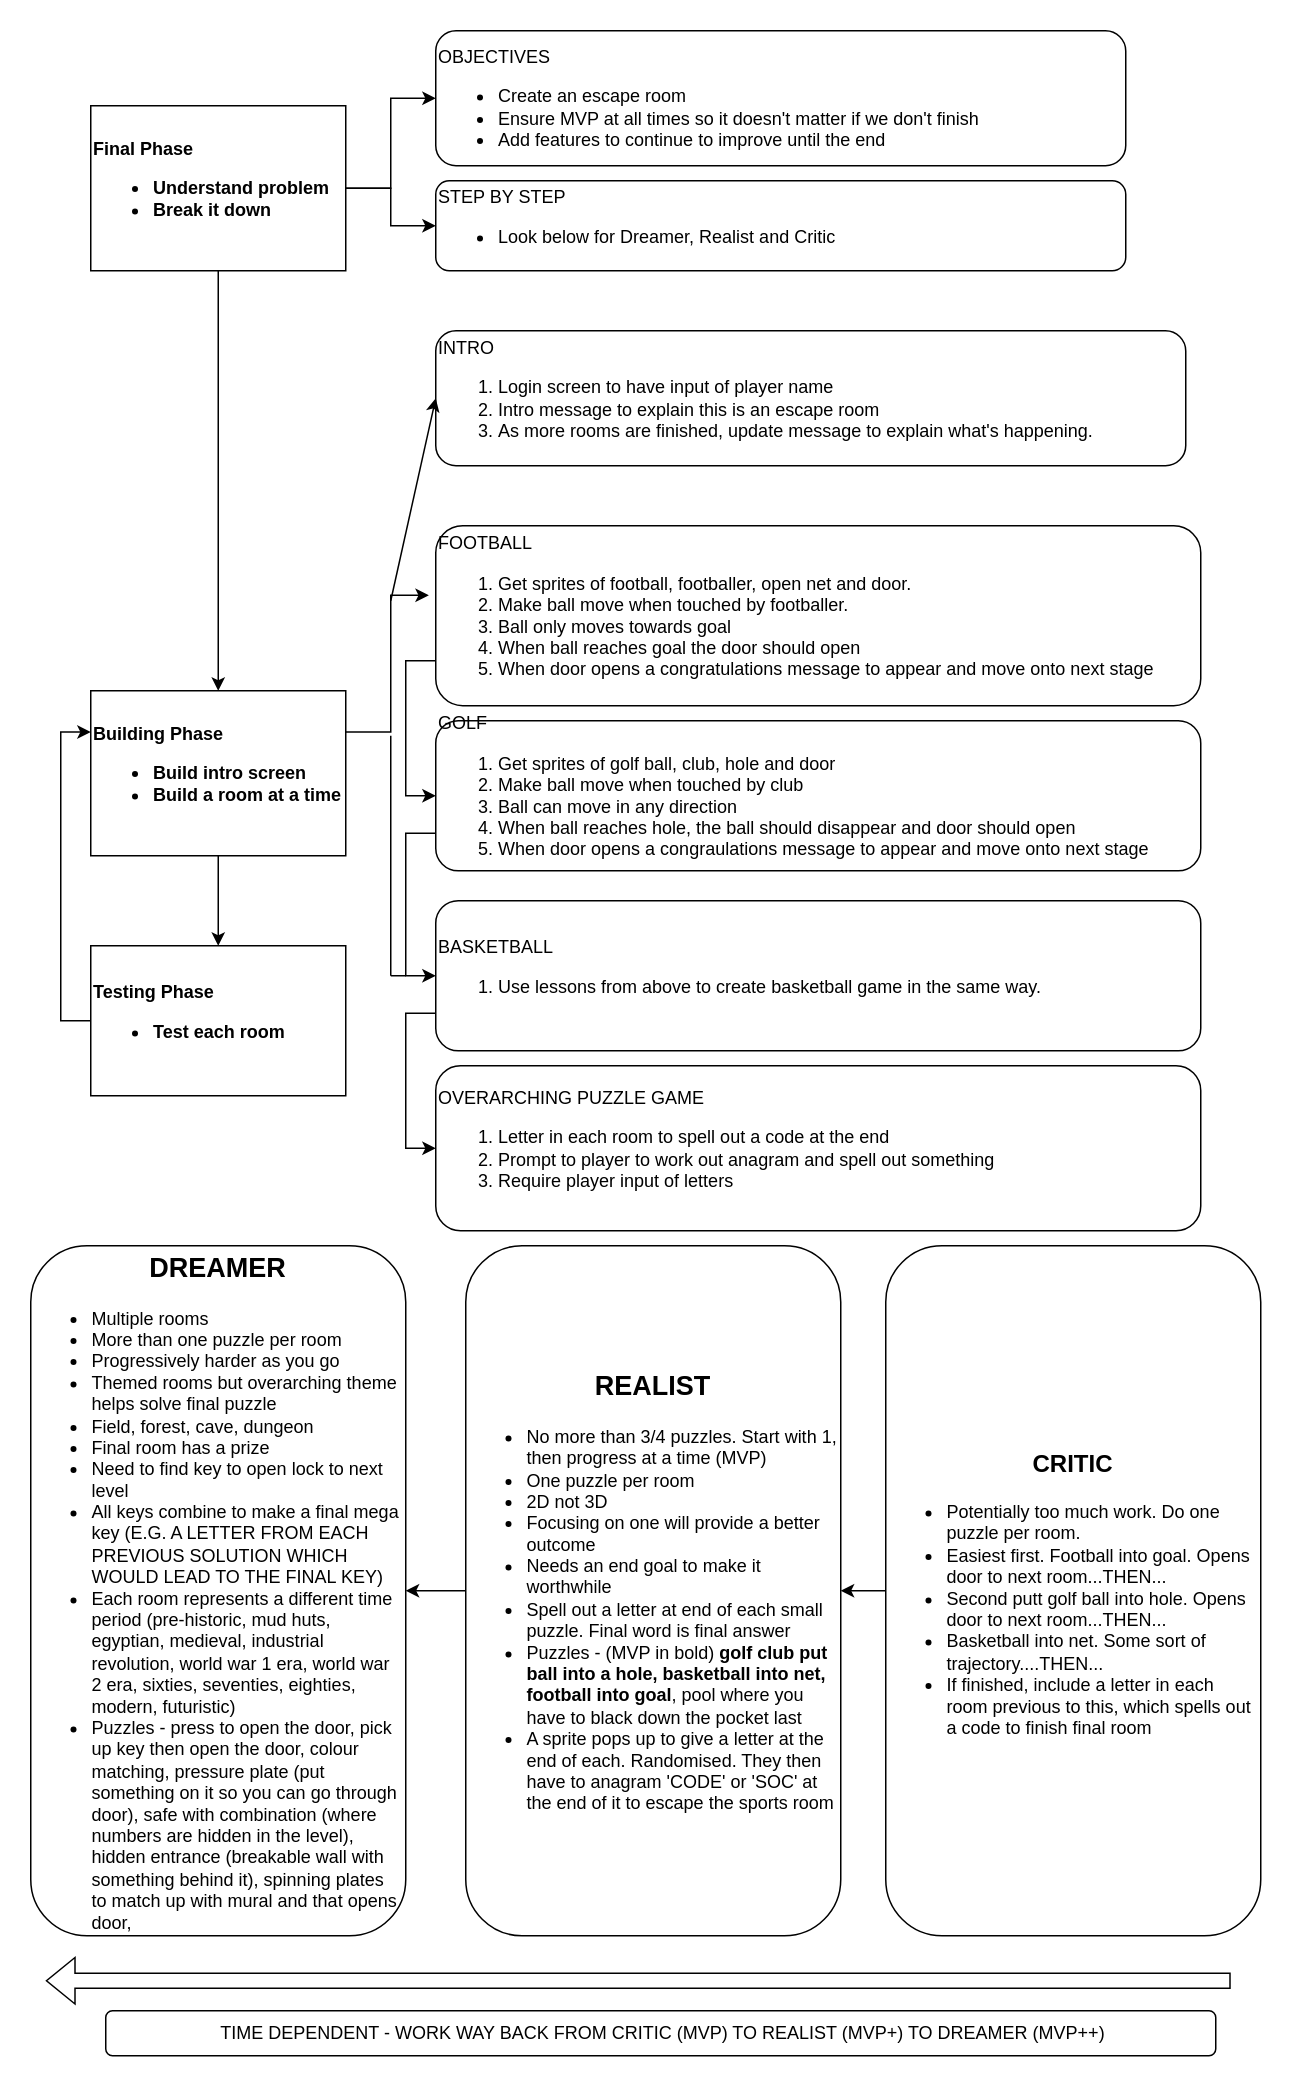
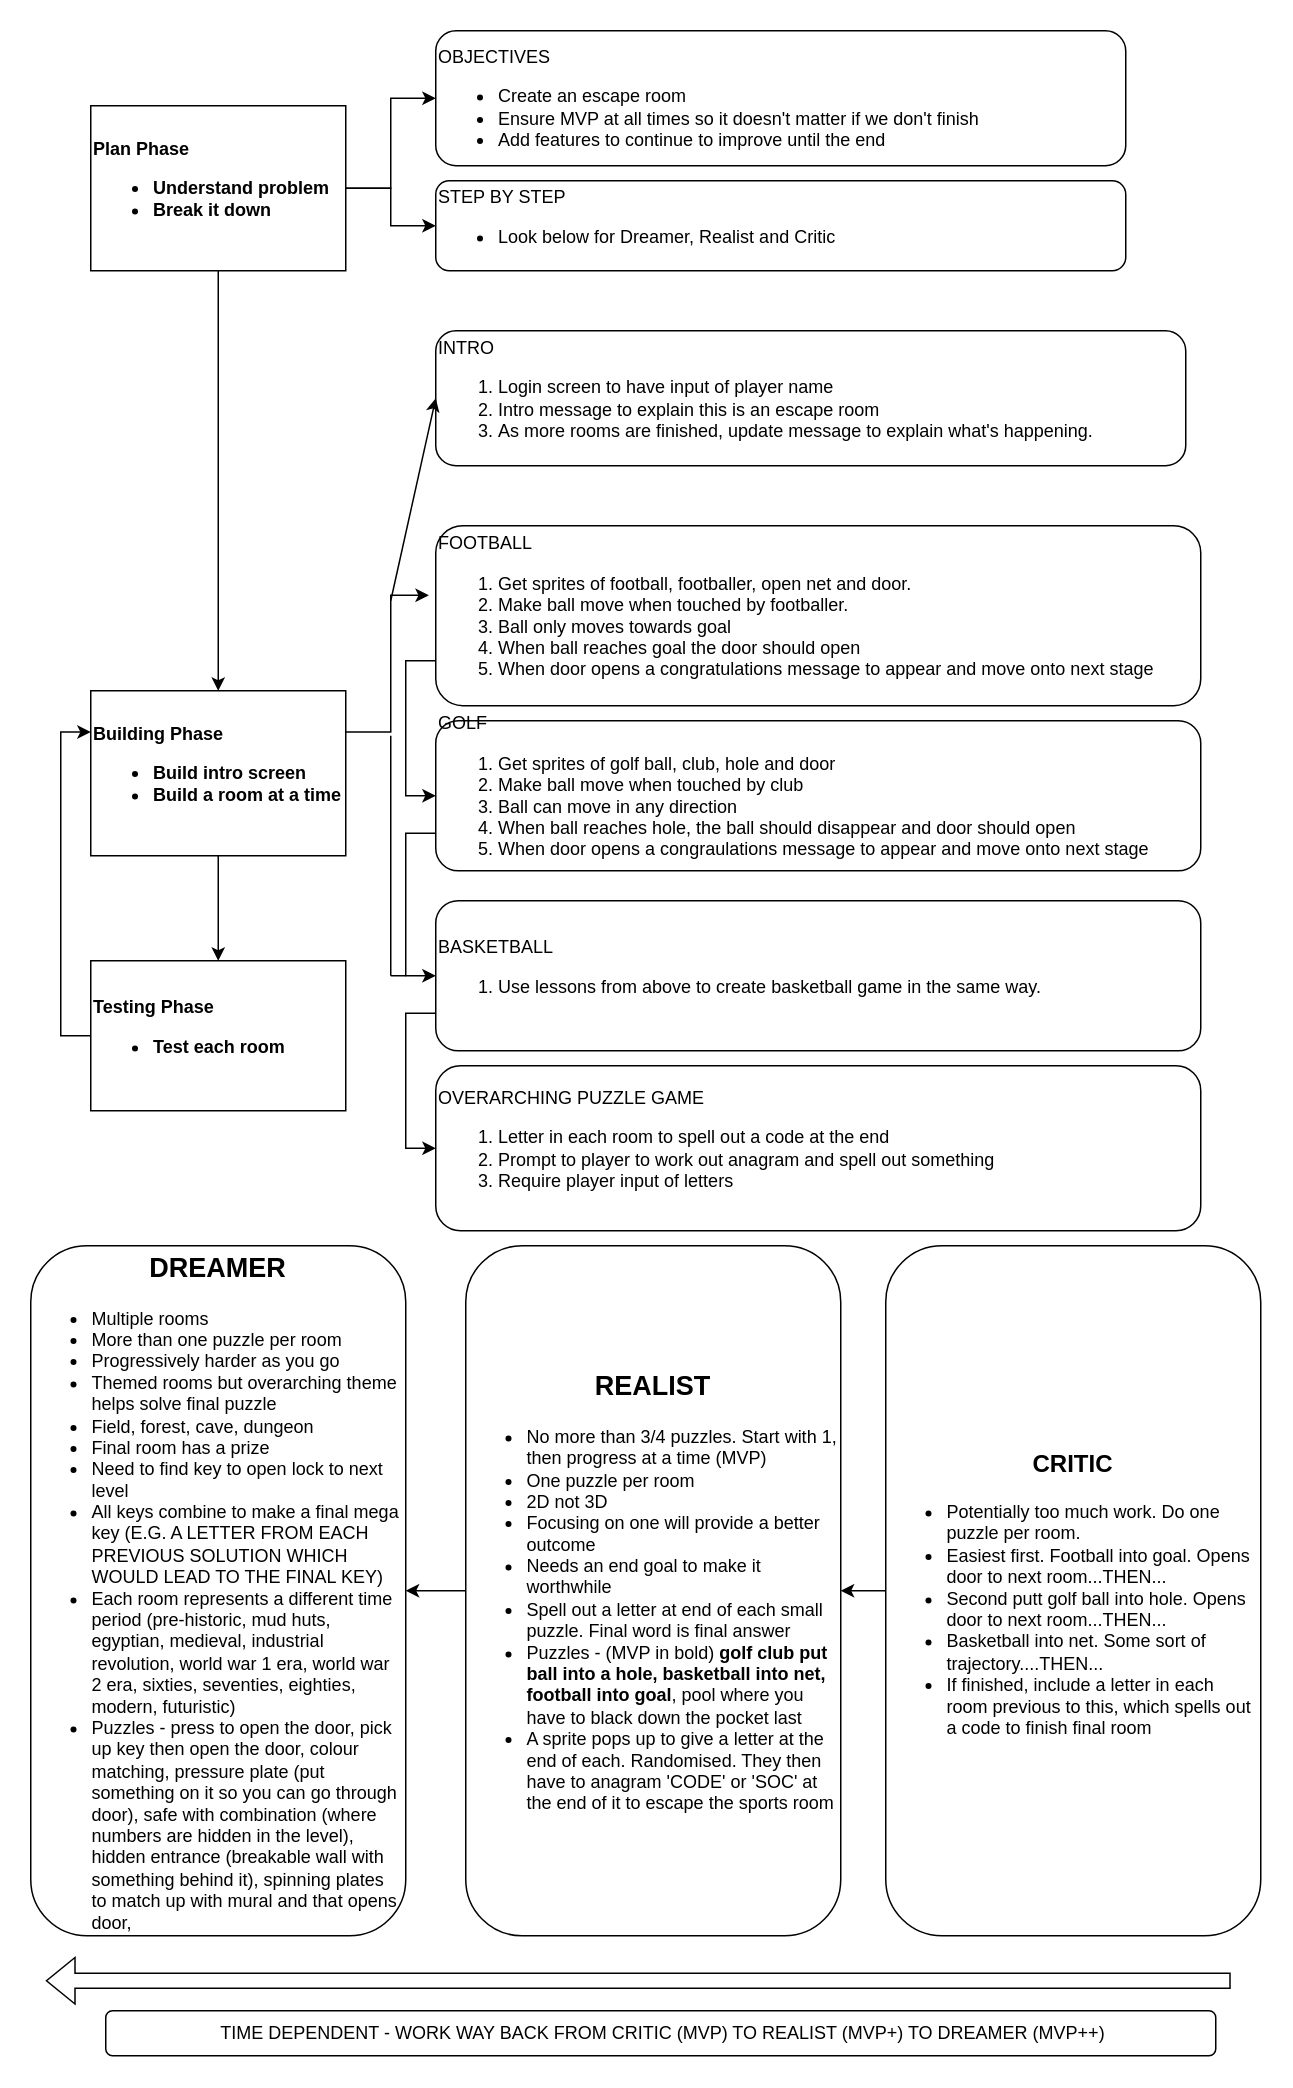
node "Final Phase Understand problem Break it down": label "Final Phase Understand problem Break it down" -> "Plan Phase Understand problem Break it down"
node "Testing Phase Test each room": moved (218, 1021) -> (218, 1036)
